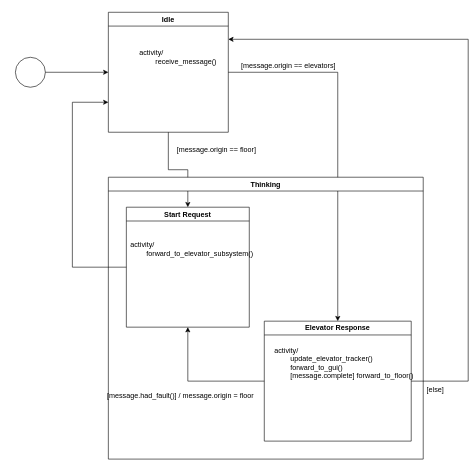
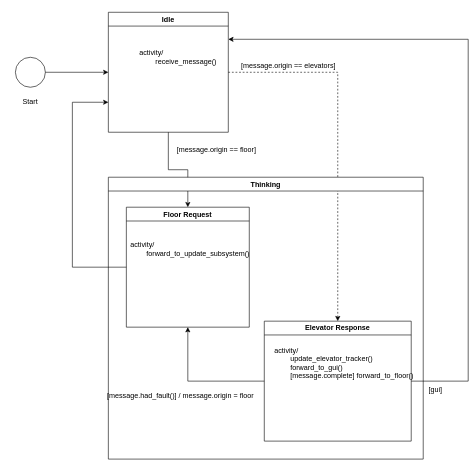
edge "Idle" -> "Elevator Response": style solid -> dashed
node "Start": added
node "Start Request": label "Start Request" -> "Floor Request"
node "activity/ forward_to_elevator_subsystem()": label "activity/ forward_to_elevator_subsystem()" -> "activity/ forward_to_update_subsystem()"
node "[else]": label "[else]" -> "[gui]"
